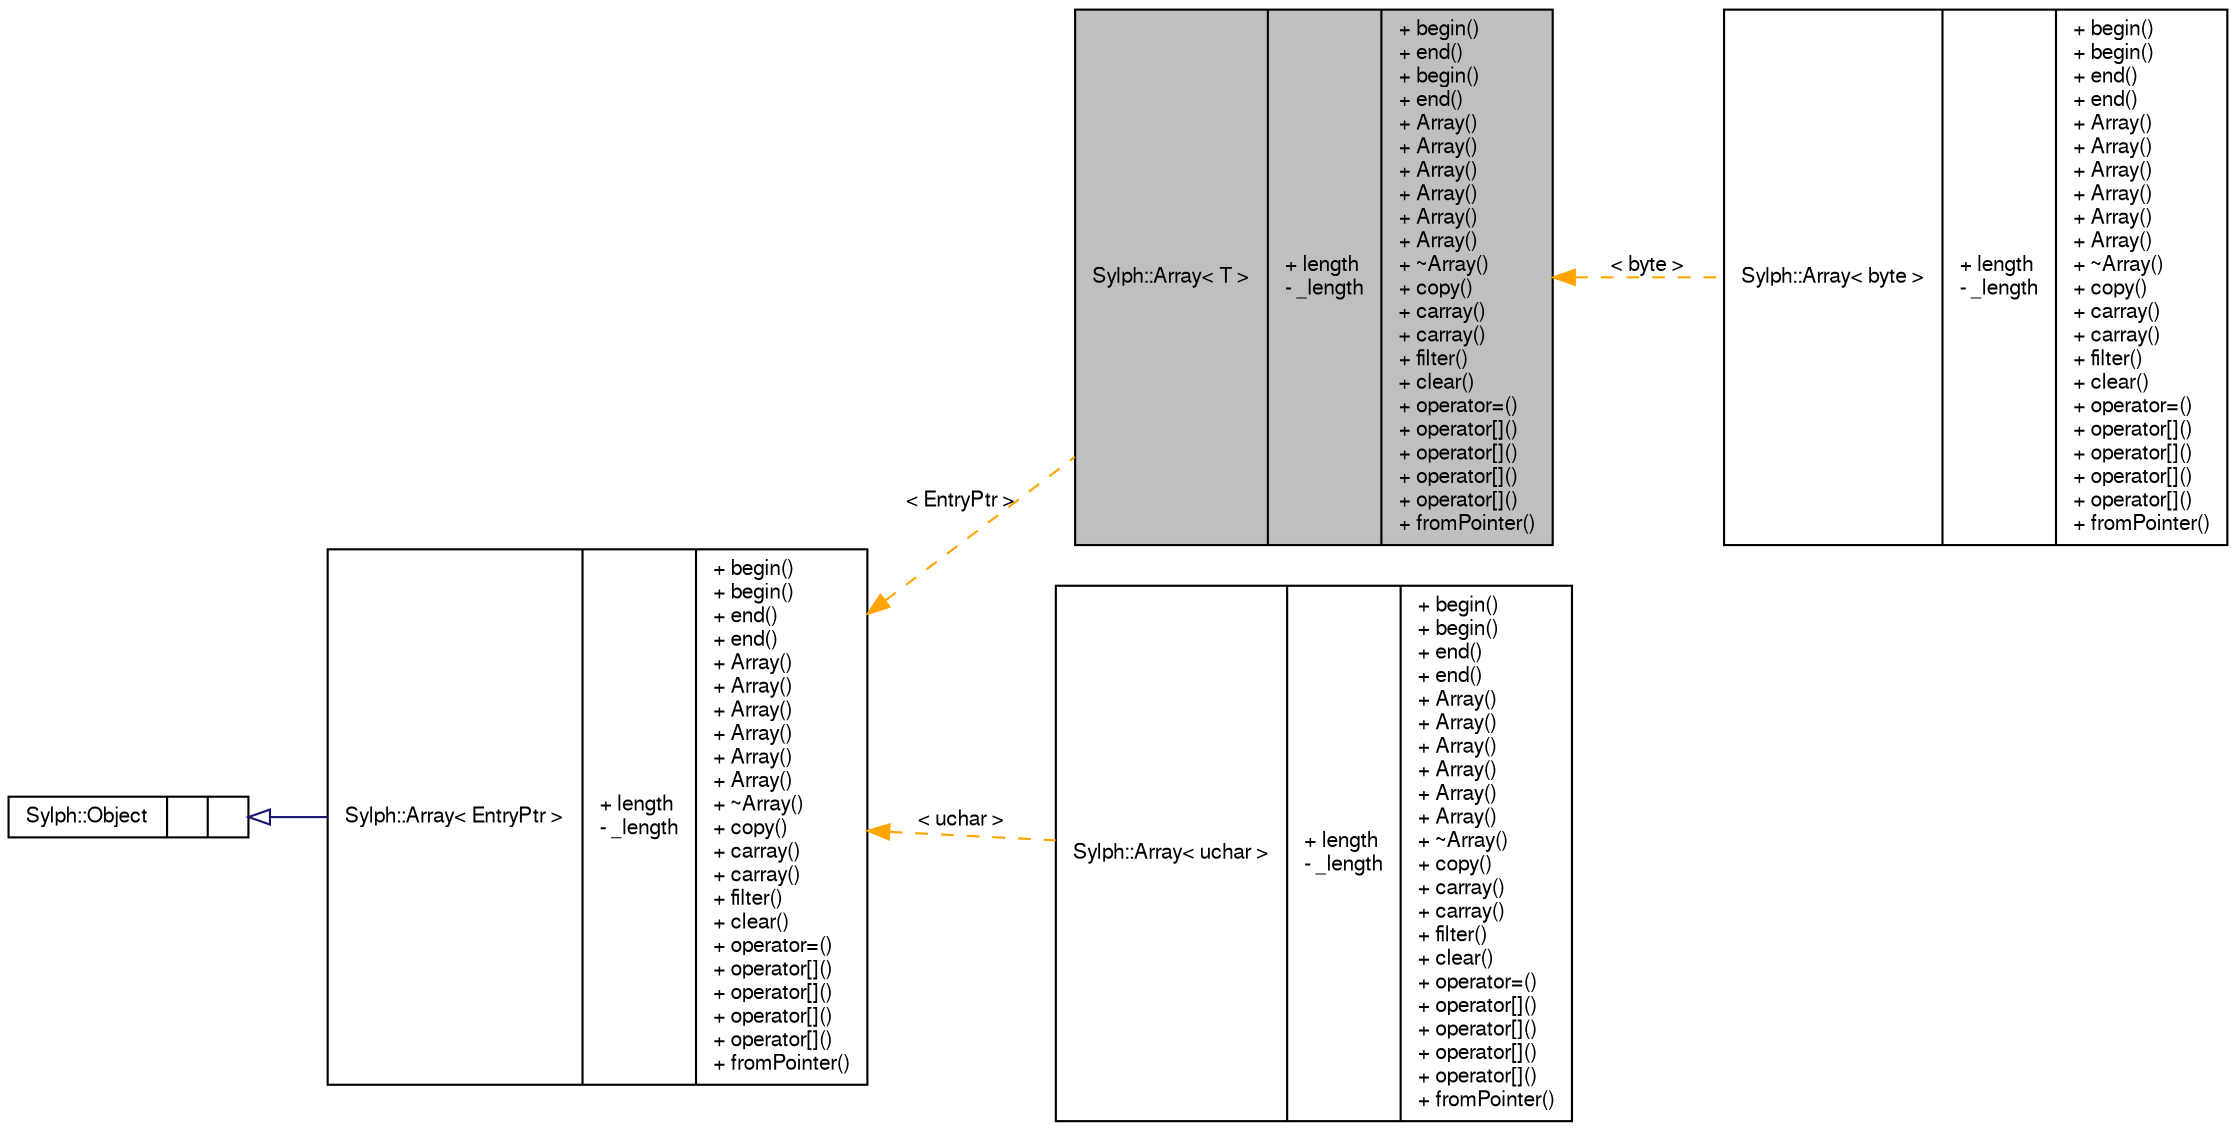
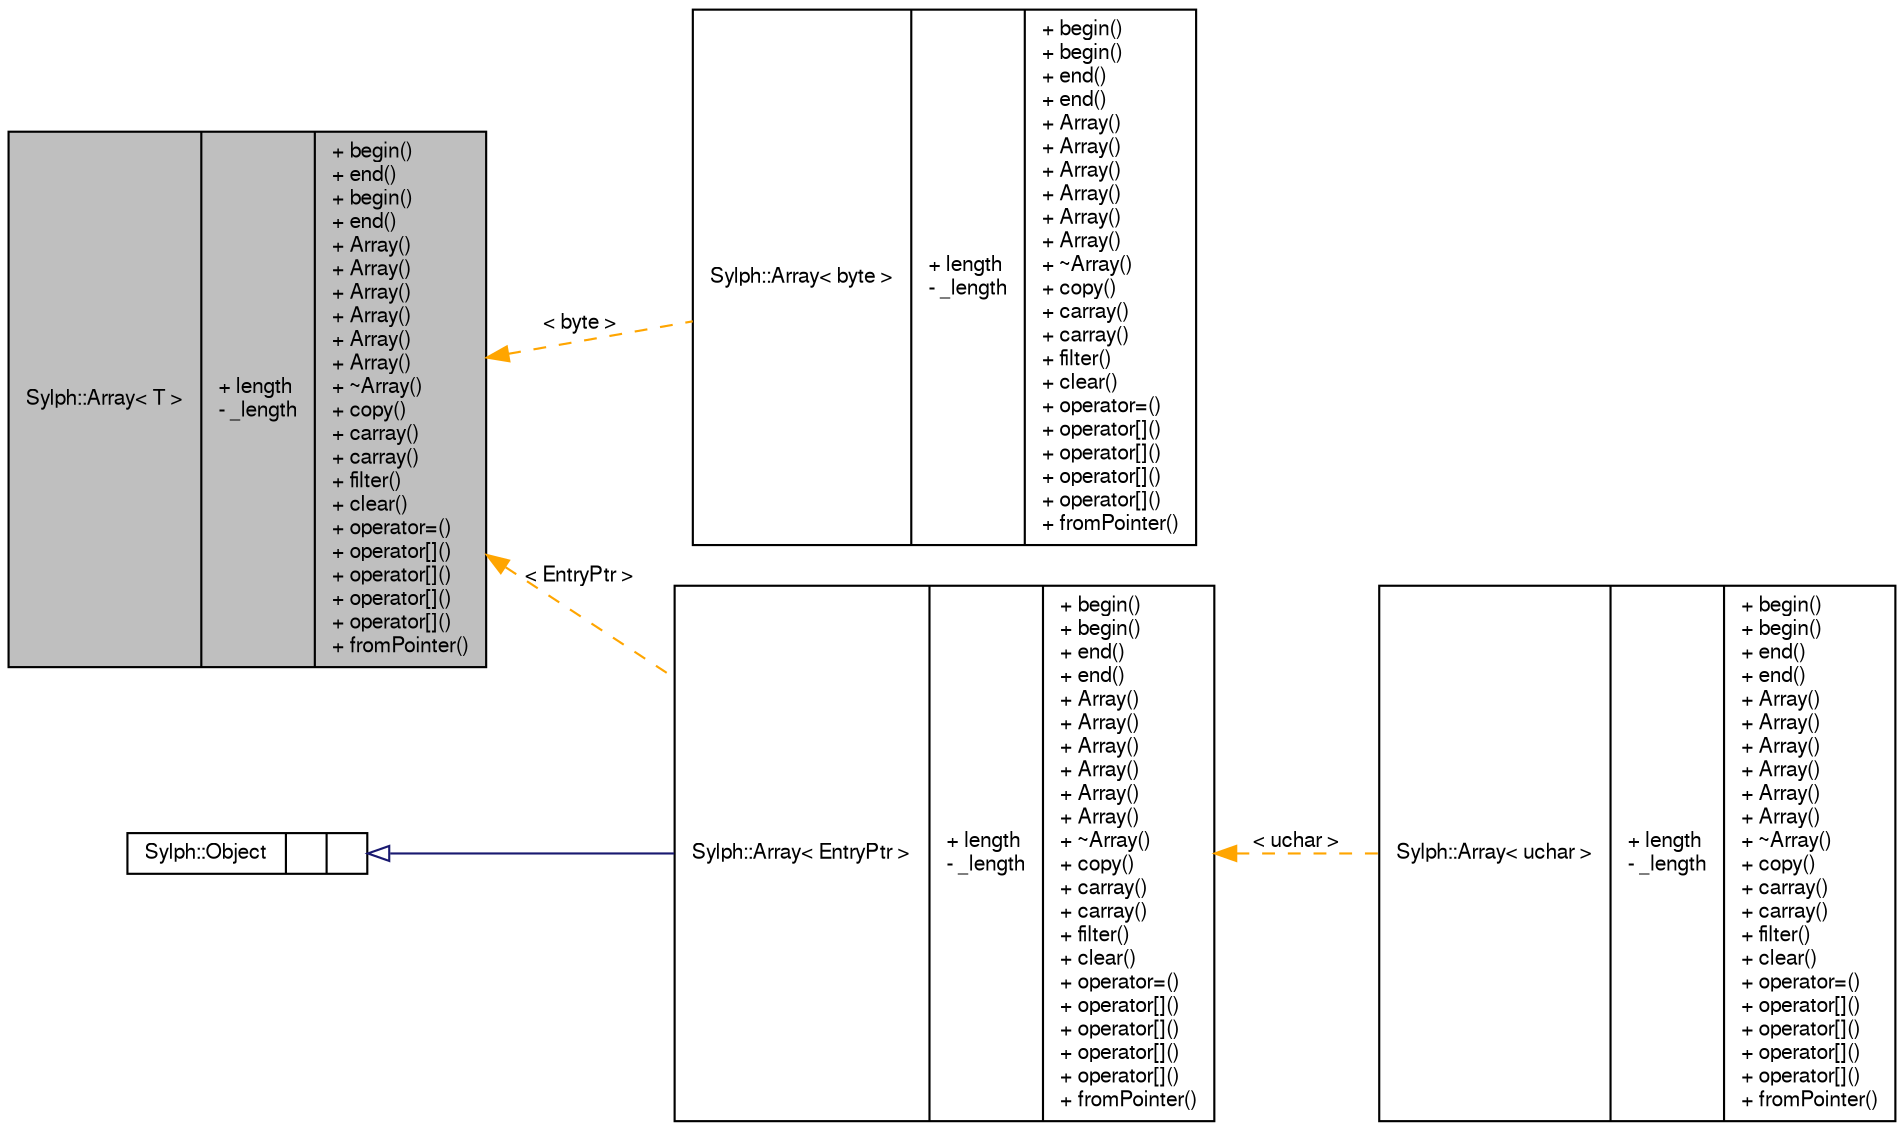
edge "Sylph::Array< T >" -> "Sylph::Array< EntryPtr >": reversed
